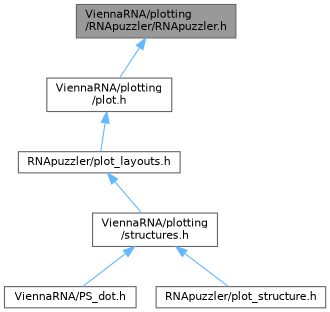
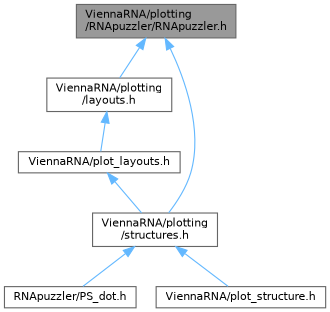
node "ViennaRNA/plotting /plot.h": label "ViennaRNA/plotting /plot.h" -> "ViennaRNA/plotting /layouts.h"
edge "ViennaRNA/plotting /structures.h" -> "ViennaRNA/plotting /RNApuzzler/RNApuzzler.h": added
node "RNApuzzler/plot_layouts.h": label "RNApuzzler/plot_layouts.h" -> "ViennaRNA/plot_layouts.h"
node "ViennaRNA/PS_dot.h": label "ViennaRNA/PS_dot.h" -> "RNApuzzler/PS_dot.h"
node "RNApuzzler/plot_structure.h": label "RNApuzzler/plot_structure.h" -> "ViennaRNA/plot_structure.h"
